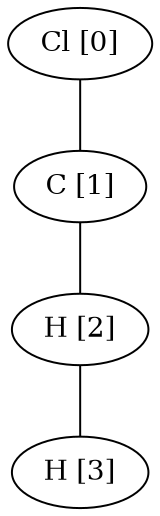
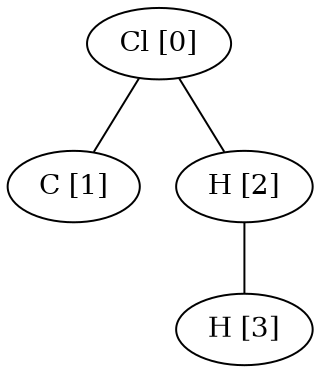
edge "C [1]" -- "H [2]": now "Cl [0]" -- "H [2]"
